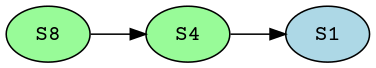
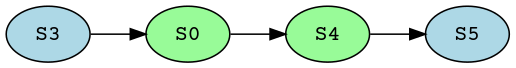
node "S8": label "S8" -> "S0"
node "S3": added
node "S1": label "S1" -> "S5"
